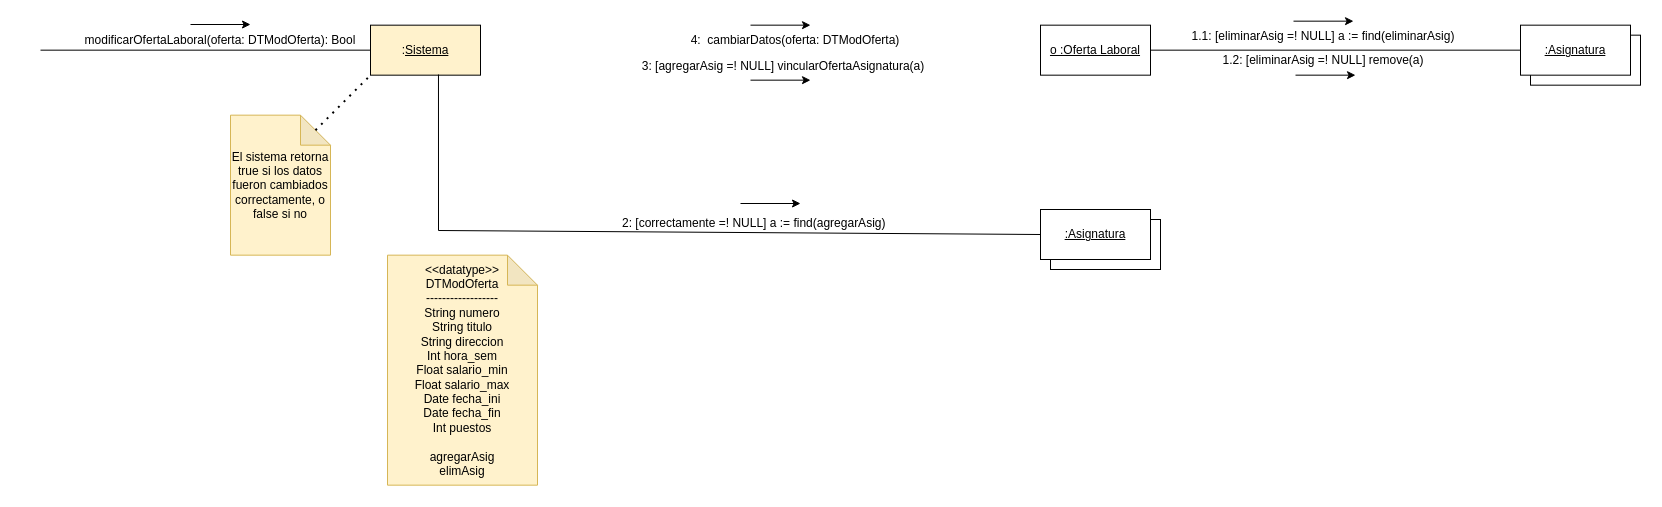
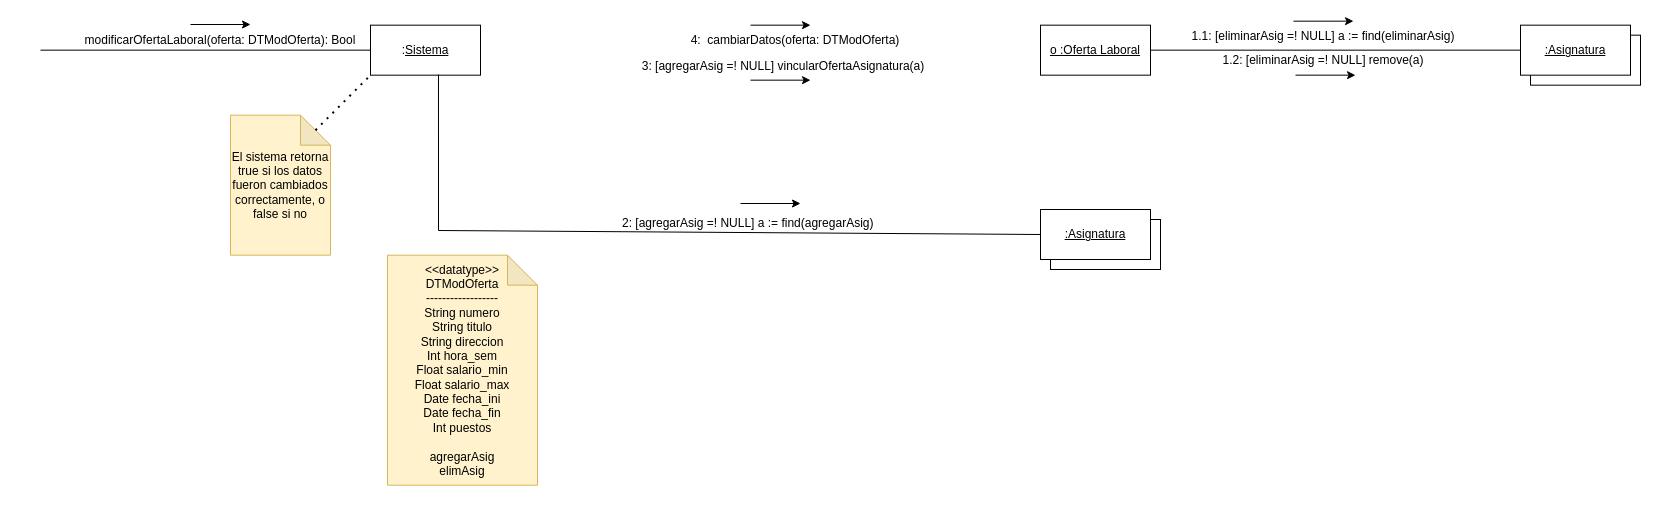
node ":Sistema": fillcolor #fff2cc -> #ffffff
node "2: [correctamente =! NULL] a := find(agregarAsig)": label "2: [correctamente =! NULL] a := find(agregarAsig)" -> "2: [agregarAsig =! NULL] a := find(agregarAsig)"
